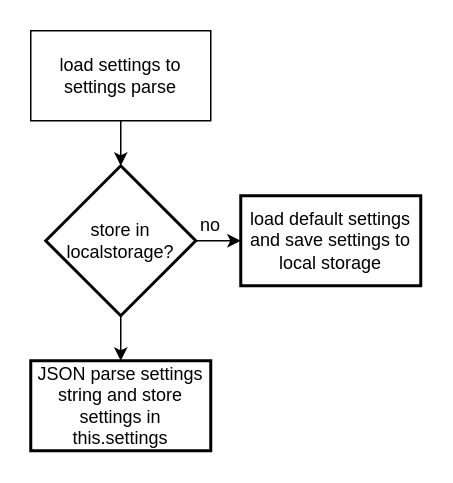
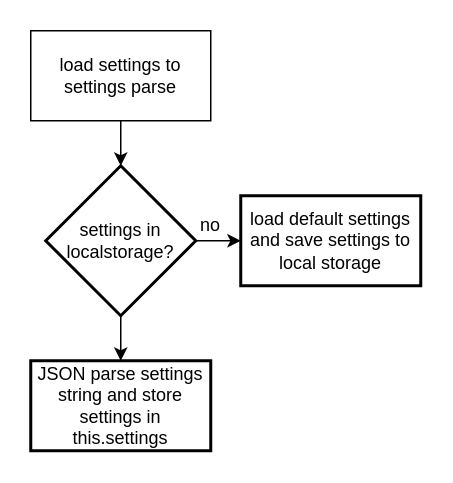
node "store in localstorage?": label "store in localstorage?" -> "settings in localstorage?"
